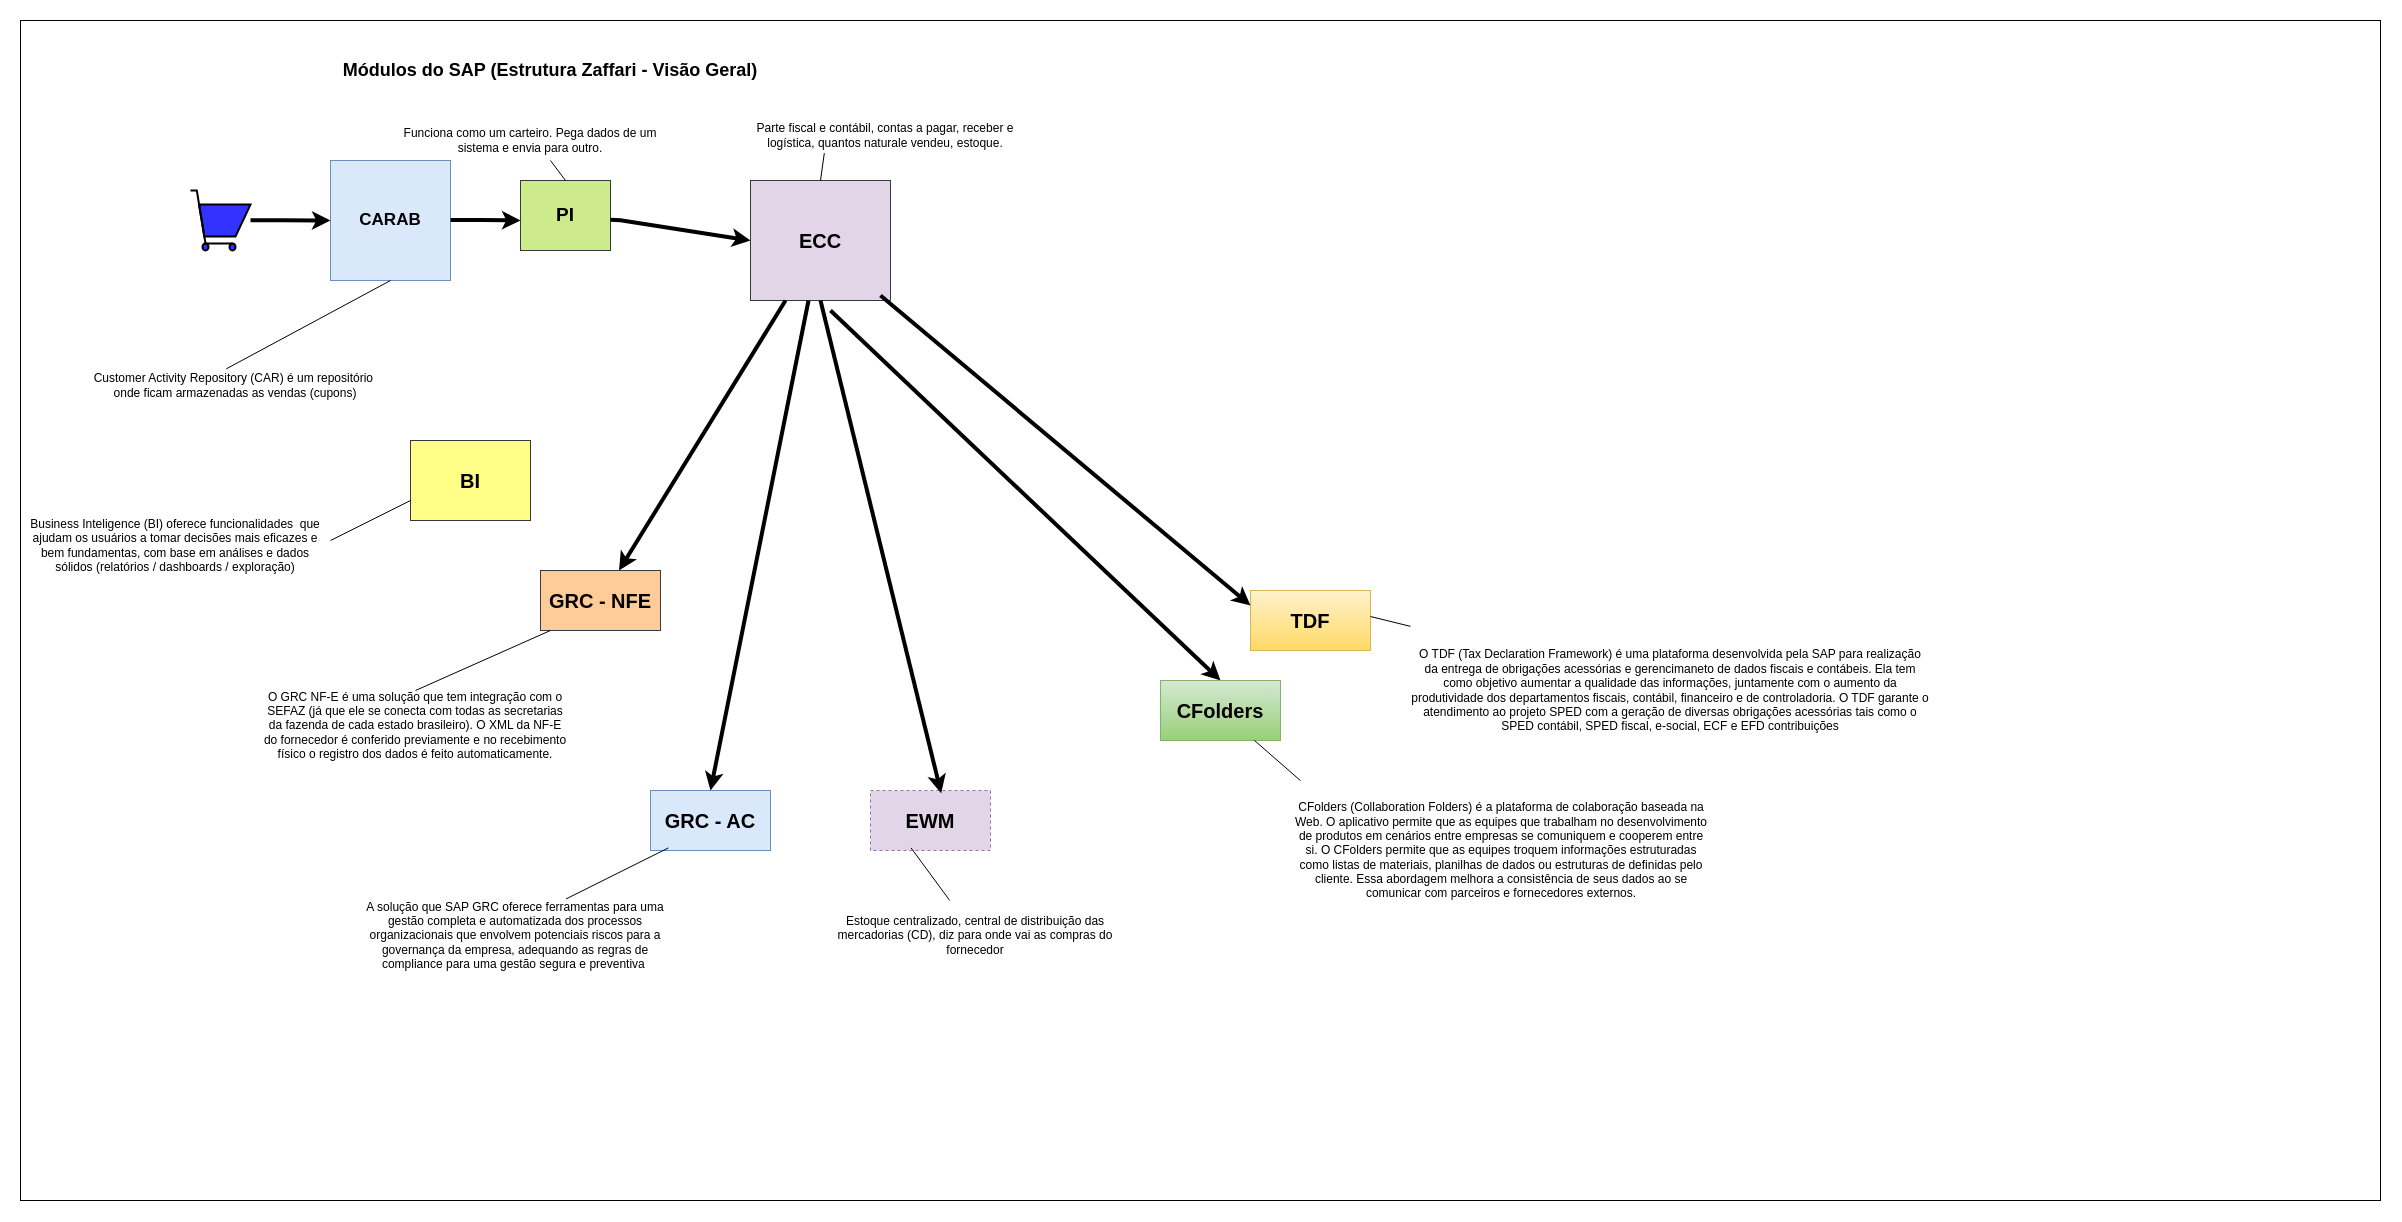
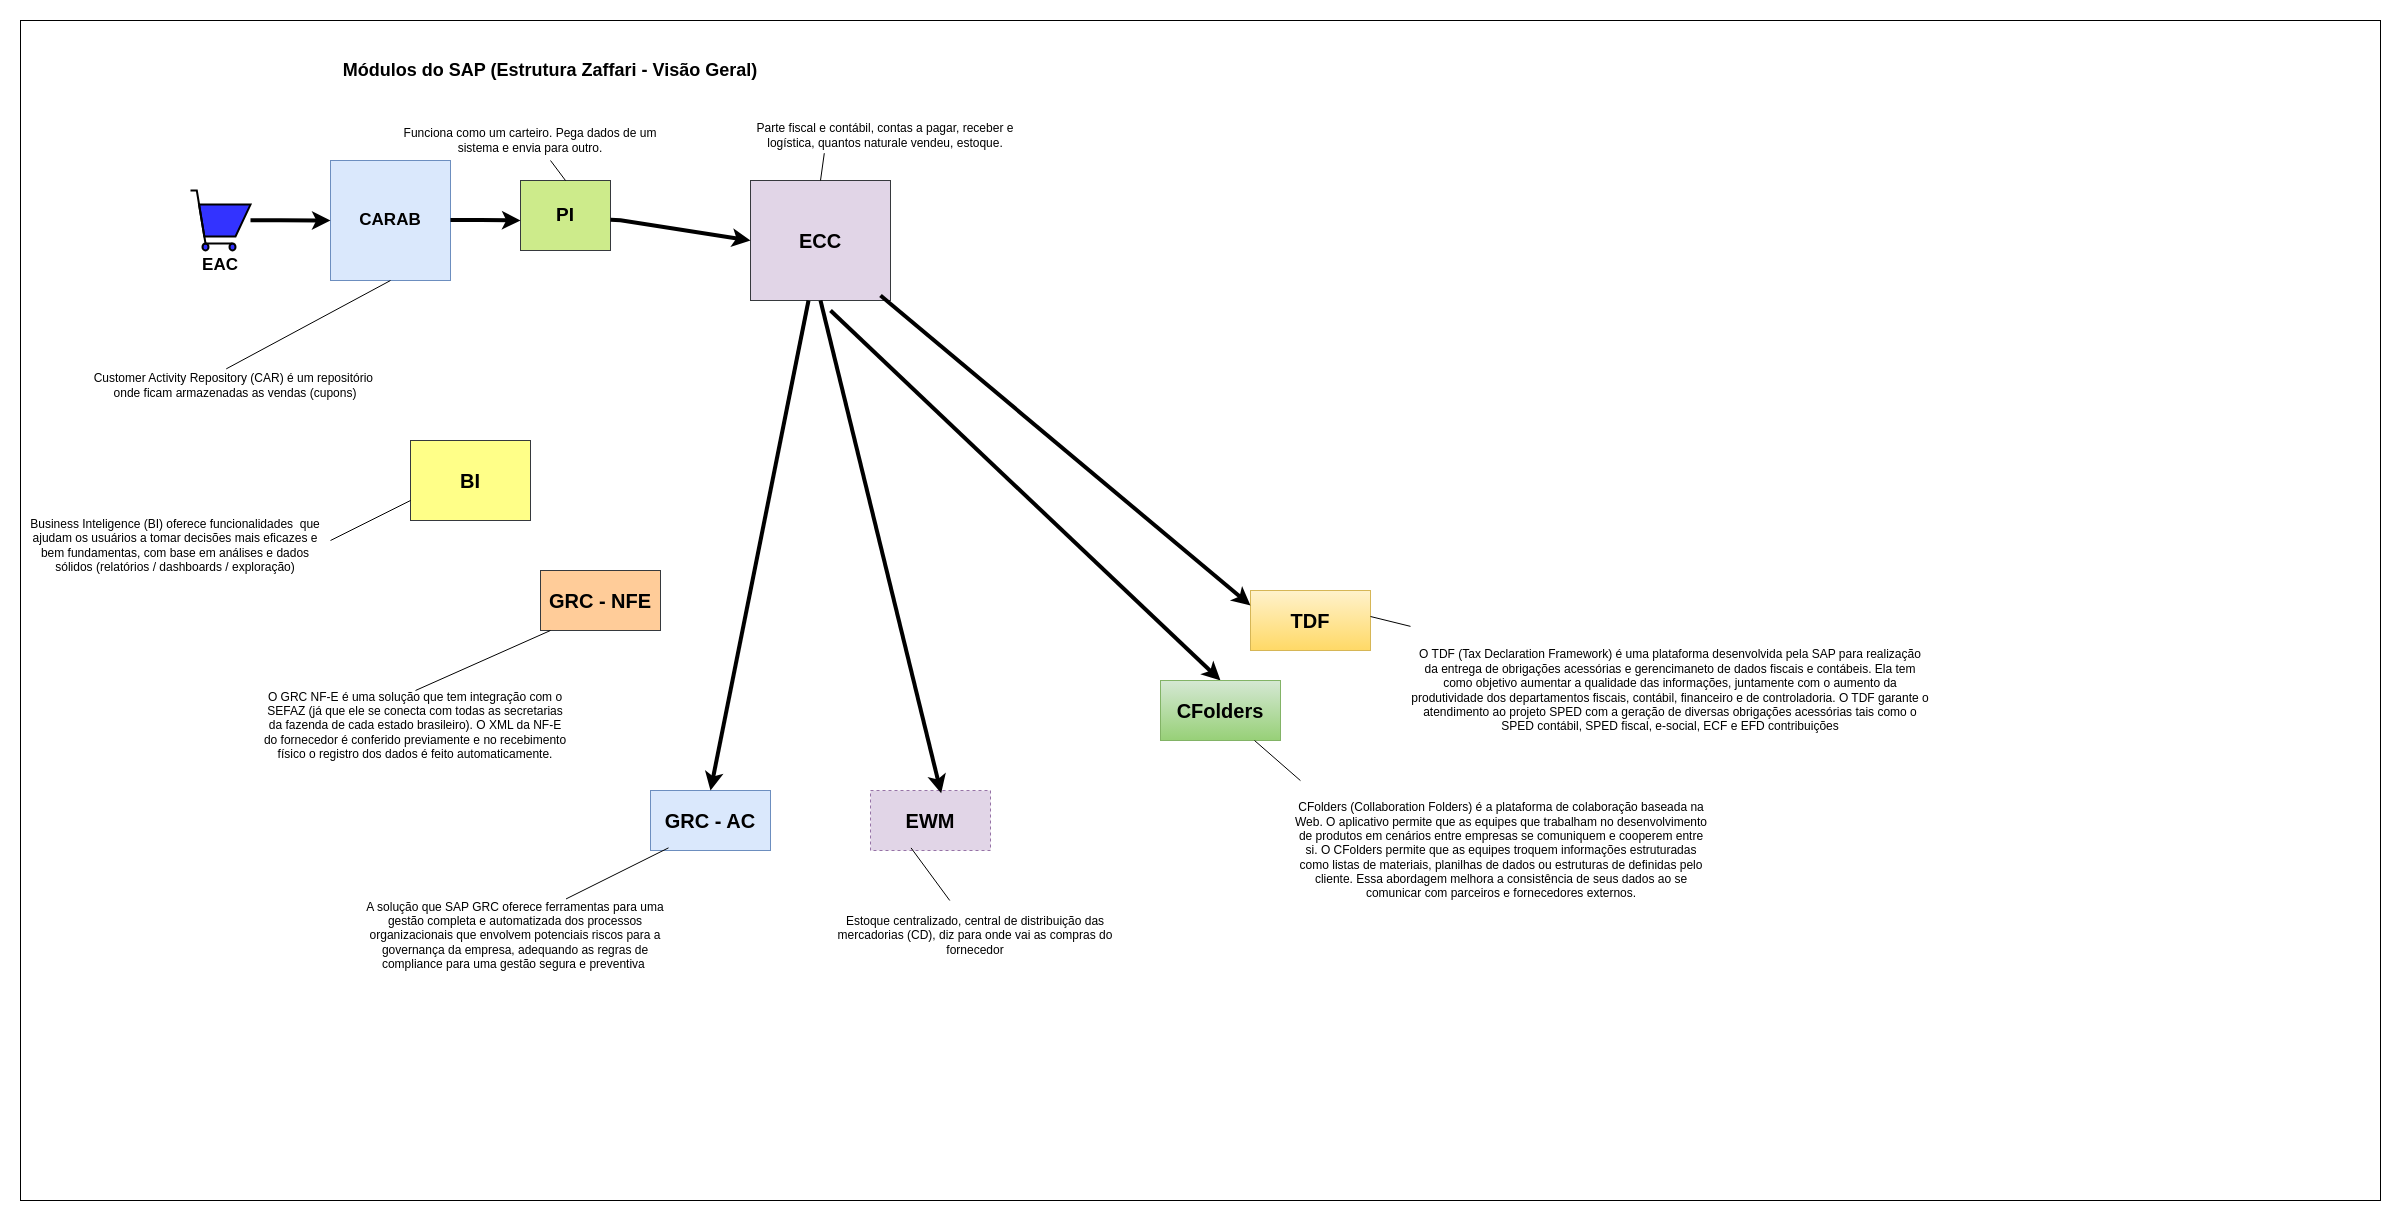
node "EAC": added
edge "ECC" -> "GRC - NFE": removed
